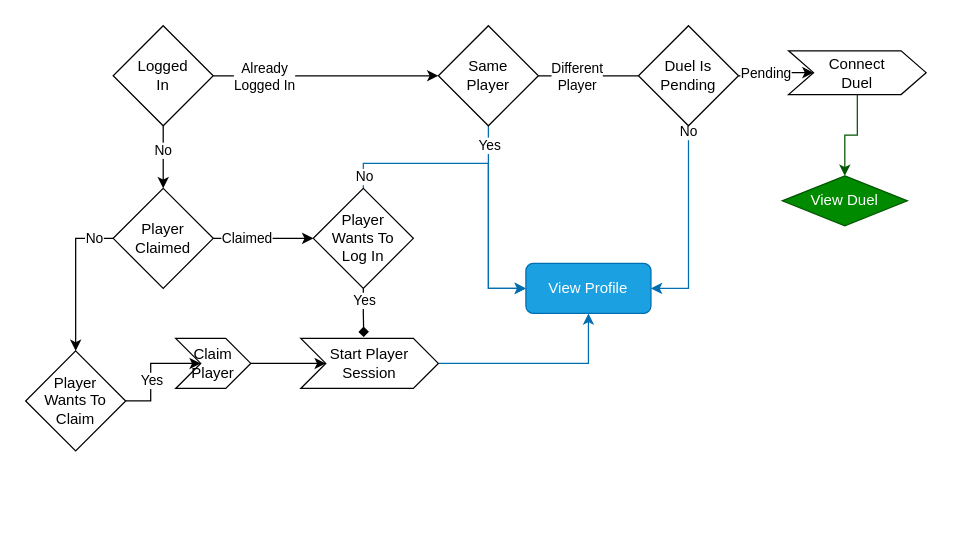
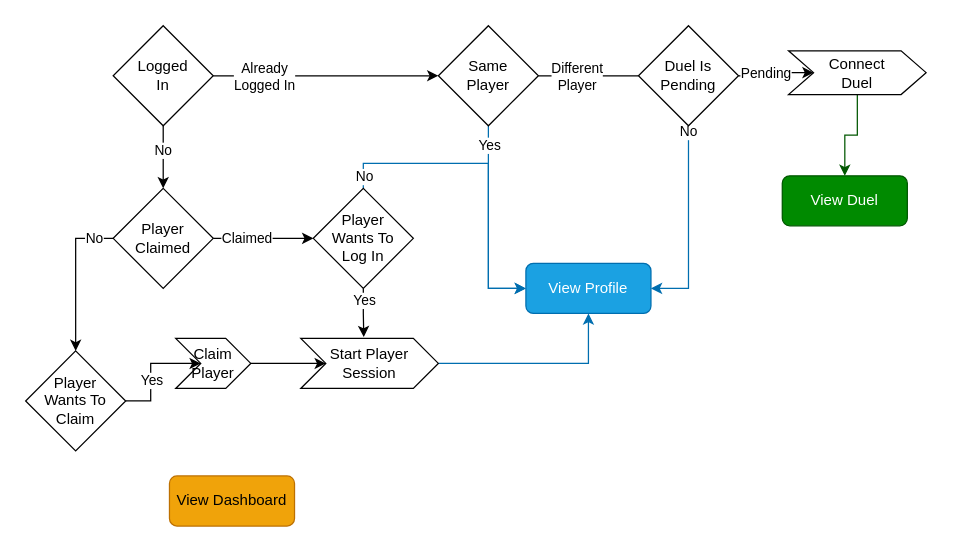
node "View Duel": shape diamond -> rounded rectangle
edge "Player Wants To Log In" -> "Start Player Session": arrowhead diamond -> classic
node "View Dashboard": added
